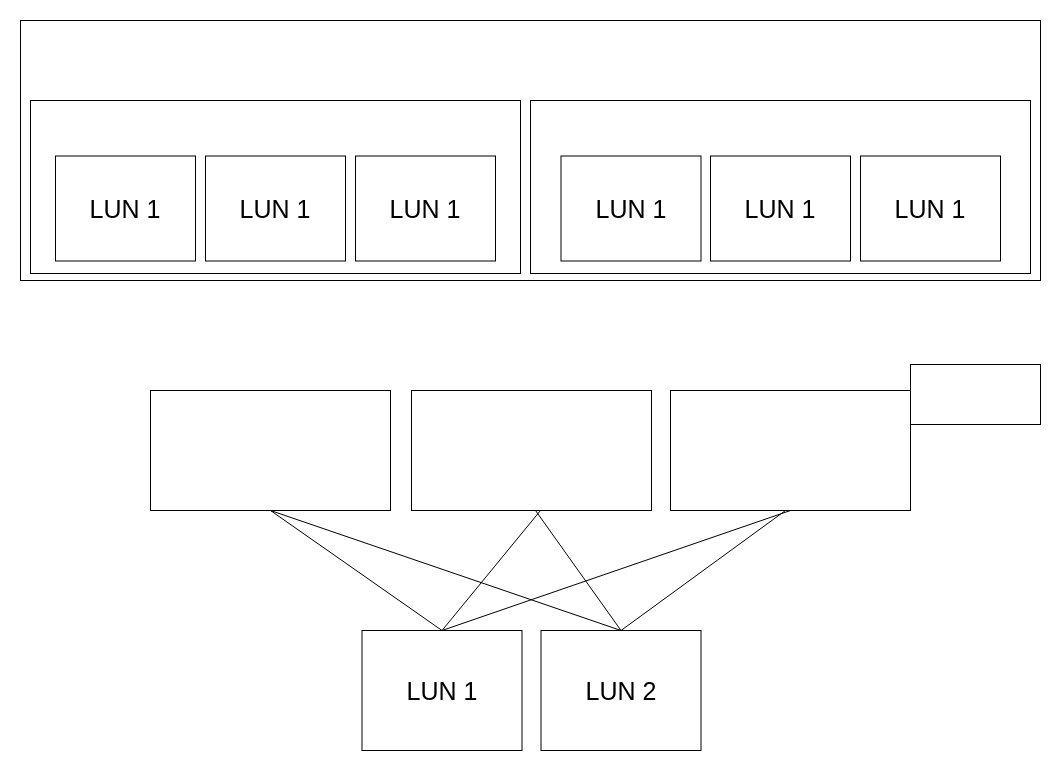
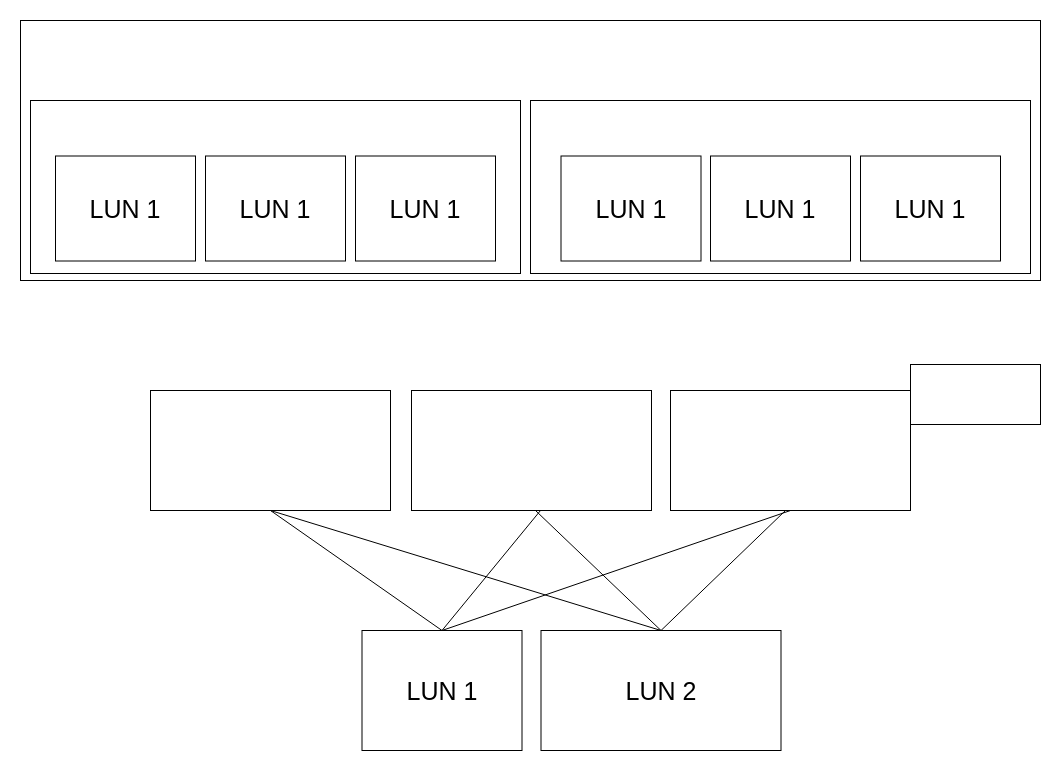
node "LUN 2": size 160x120 -> 240x120
